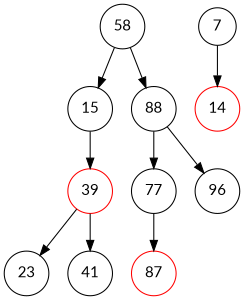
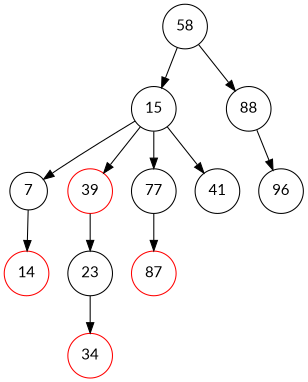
edge "88" -> "77": now "15" -> "77"
edge "15" -> "7": added
edge "39" -> "41": now "15" -> "41"
node "34": added
